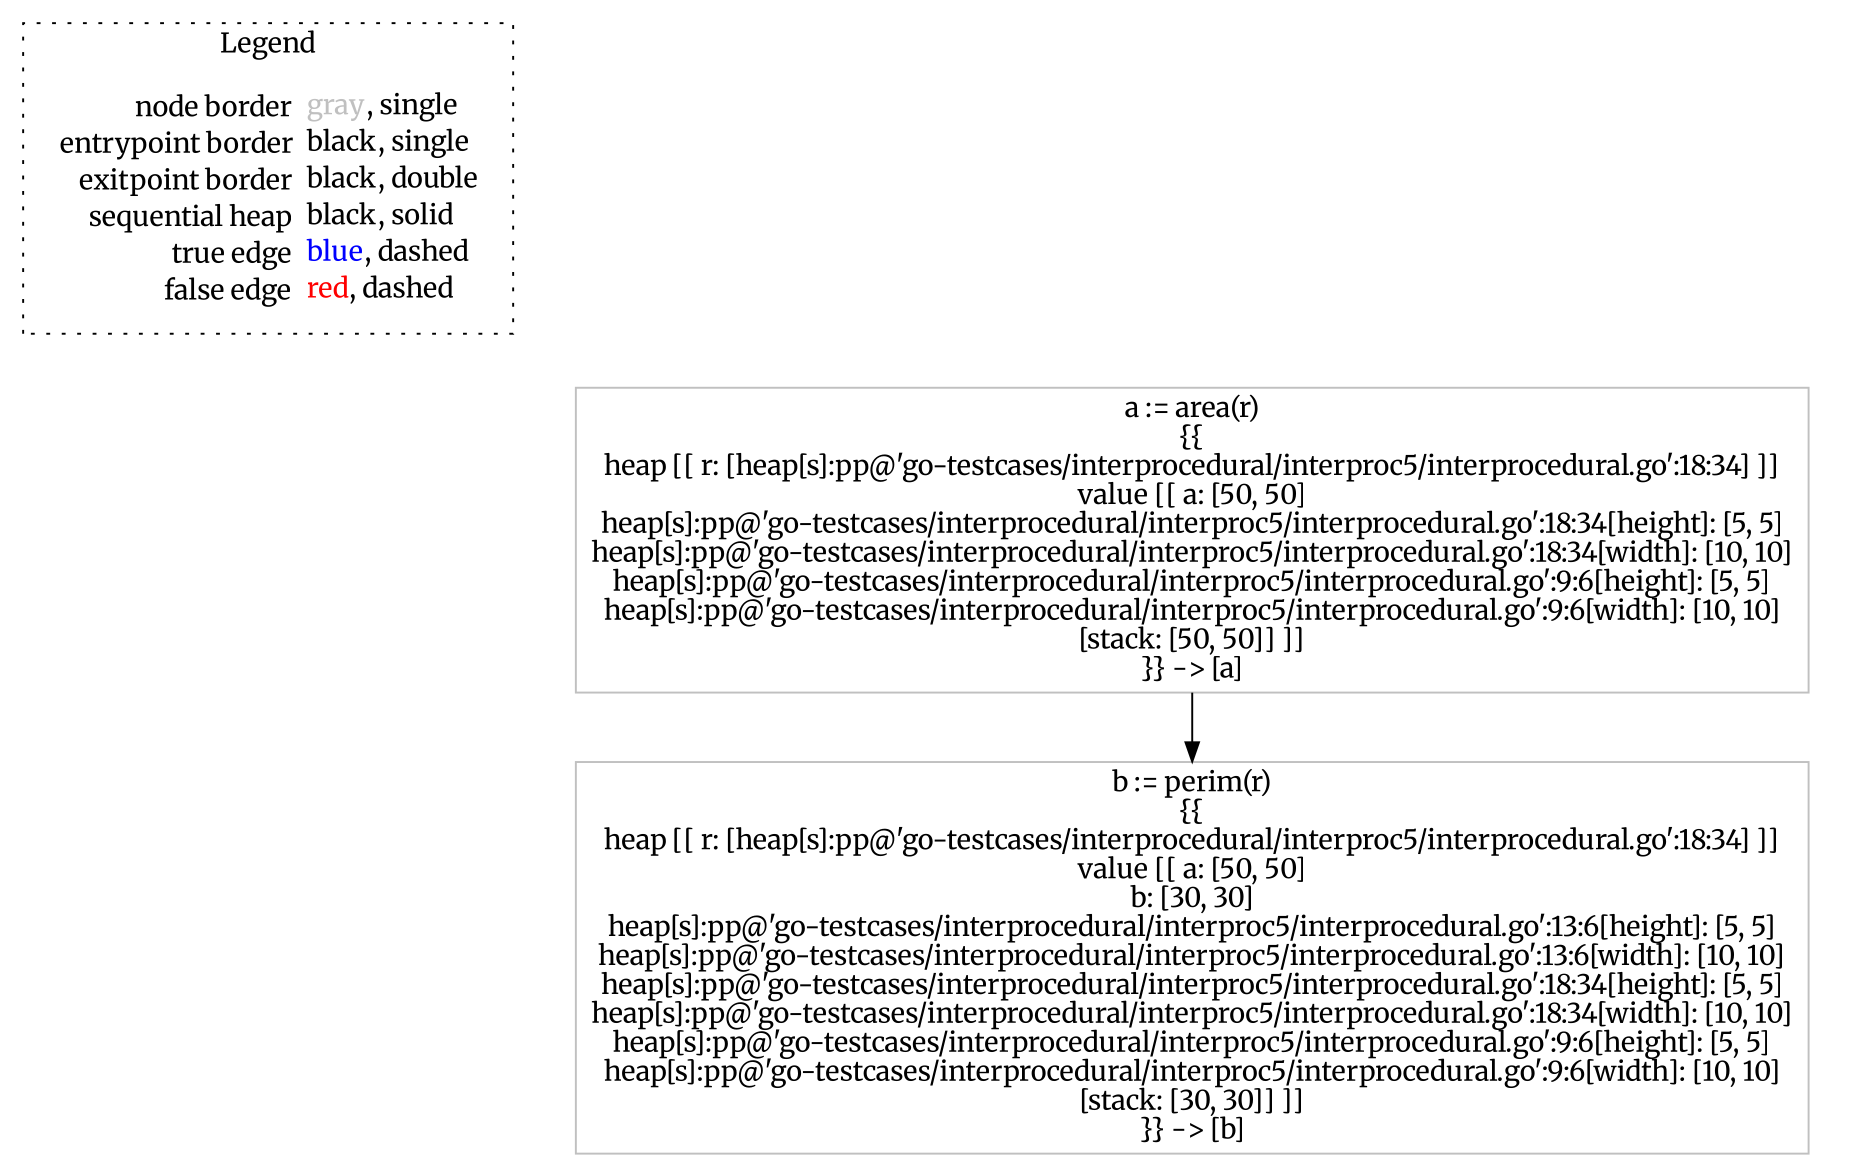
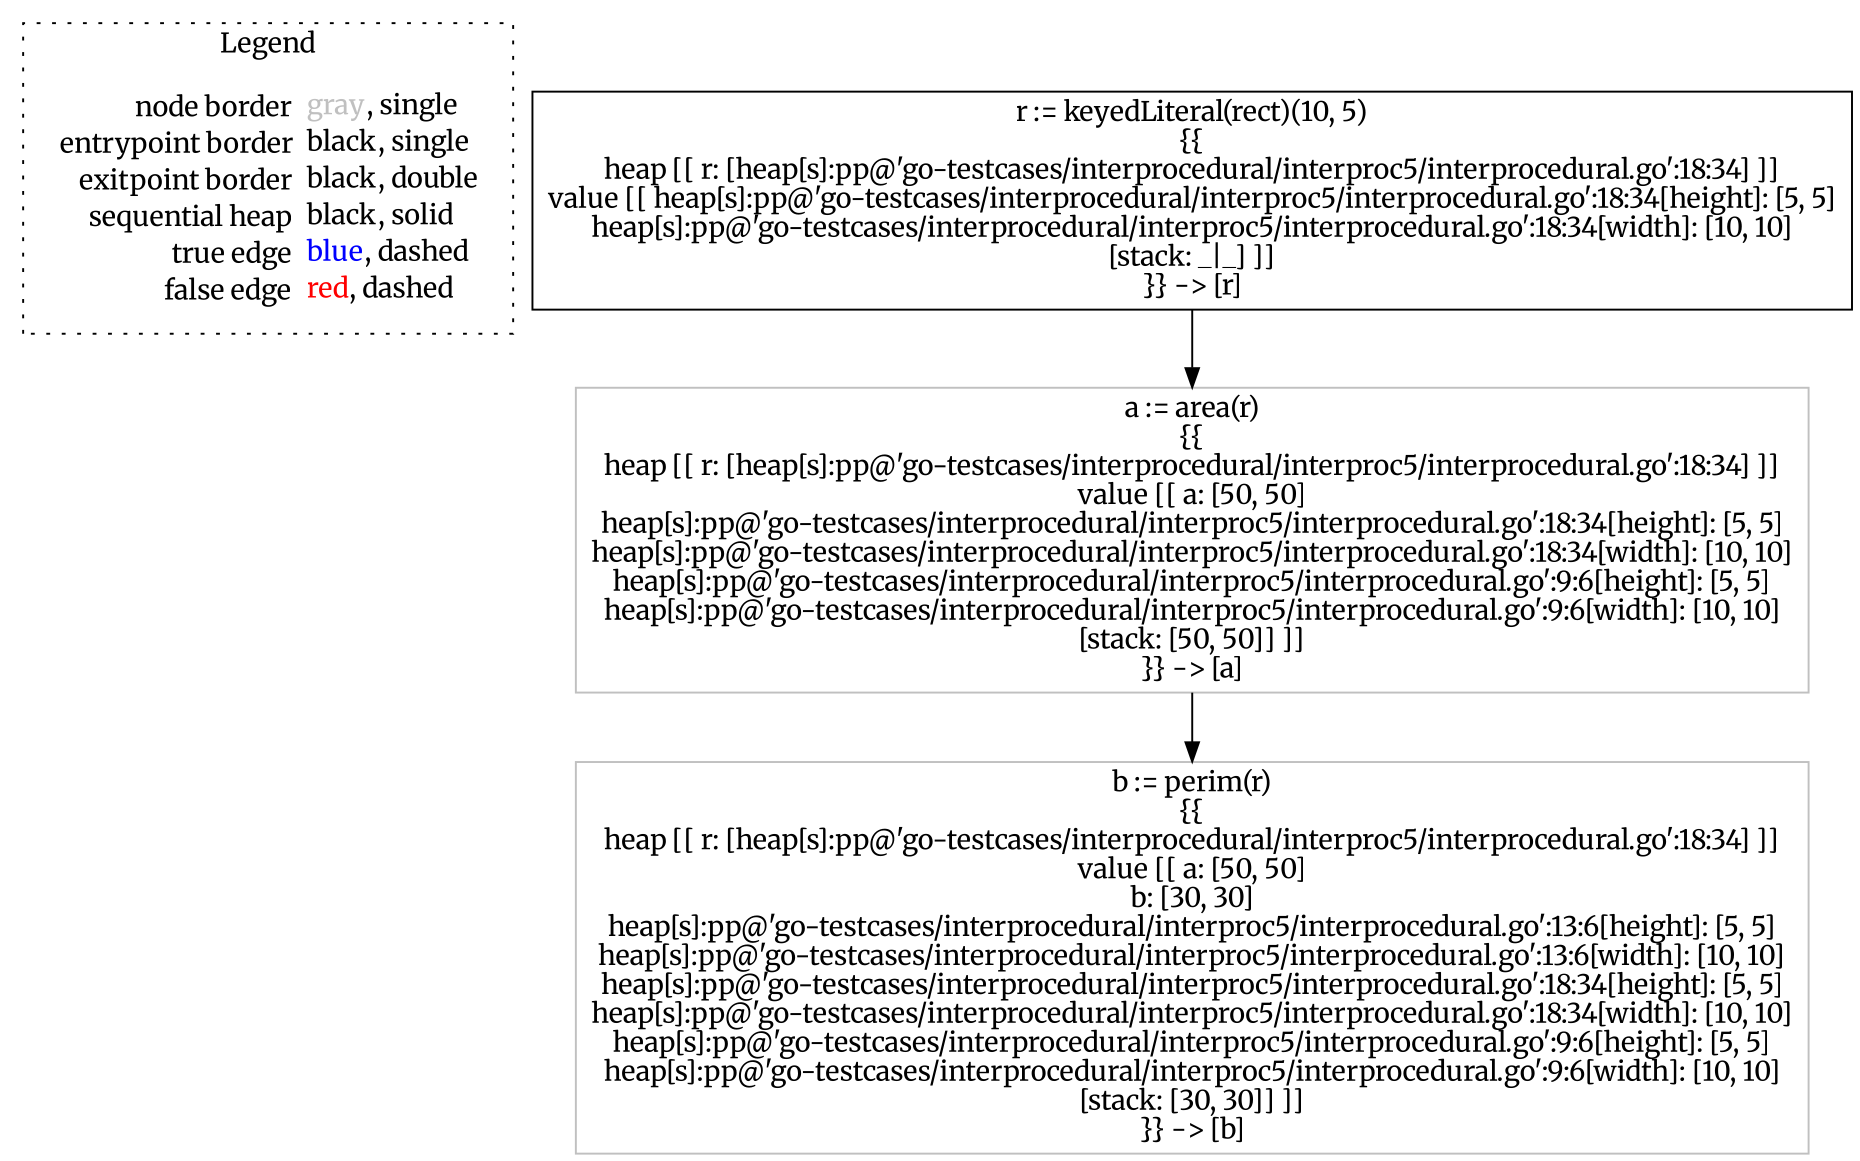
node "r := keyedLiteral(rect)(10, 5)": added
